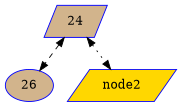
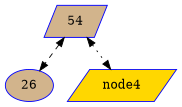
node "24": label "24" -> "54"
node "node2": label "node2" -> "node4"
